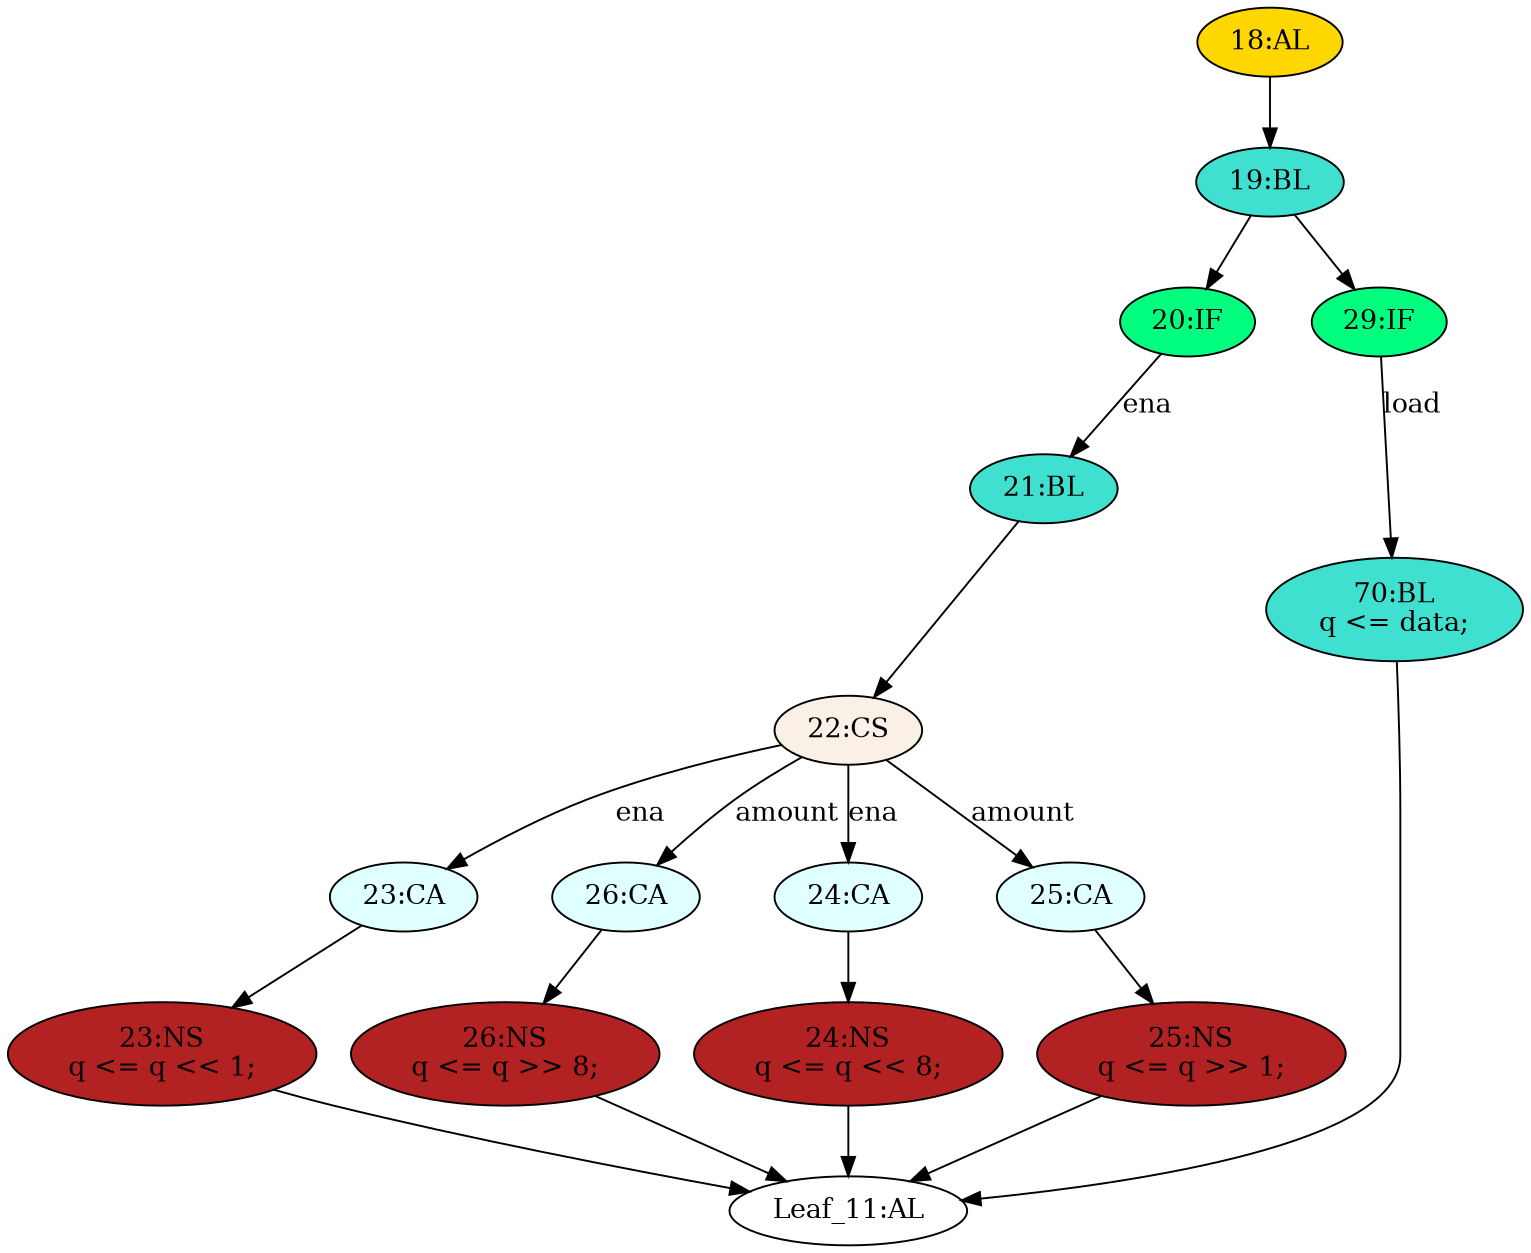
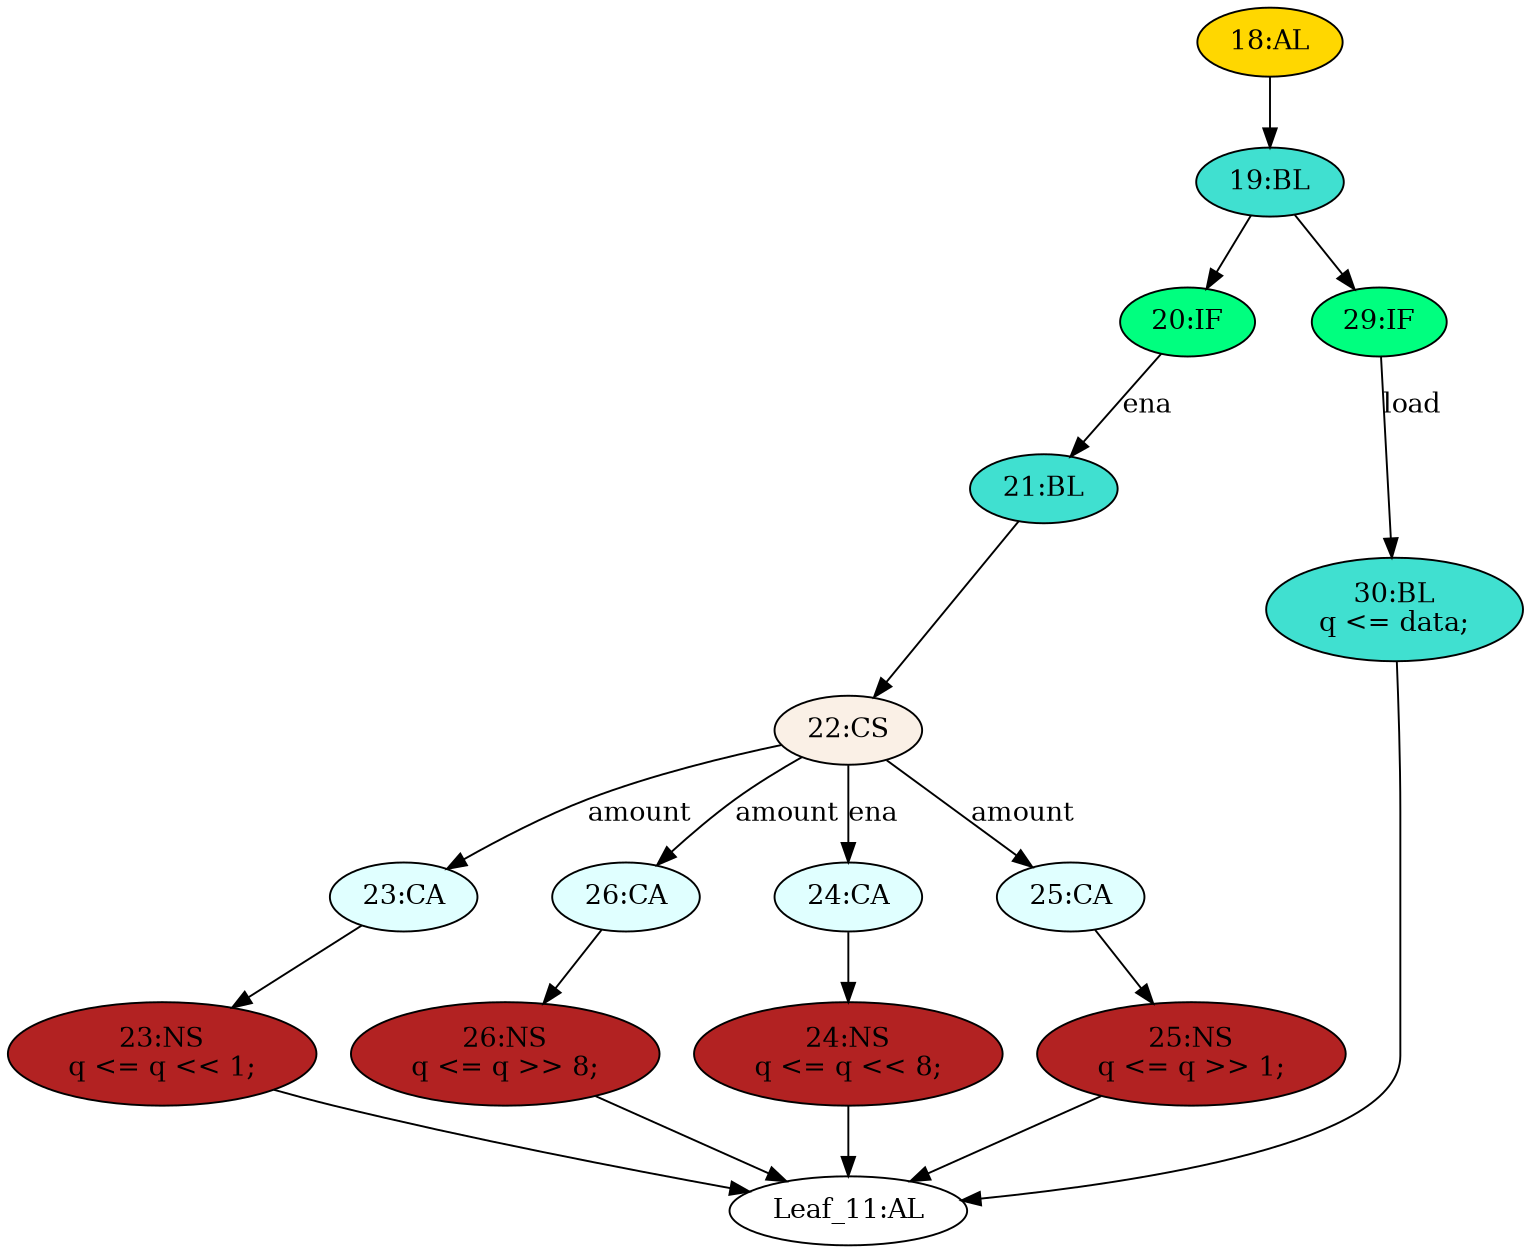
node "70:BL q <= data;": label "70:BL q <= data;" -> "30:BL q <= data;"
edge "22:CS" -> "23:CA": label "ena" -> "amount"
